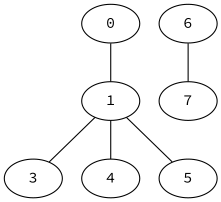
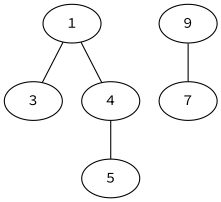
node "0": removed
node "6": label "6" -> "9"
edge "1" -- "5": now "4" -- "5"
